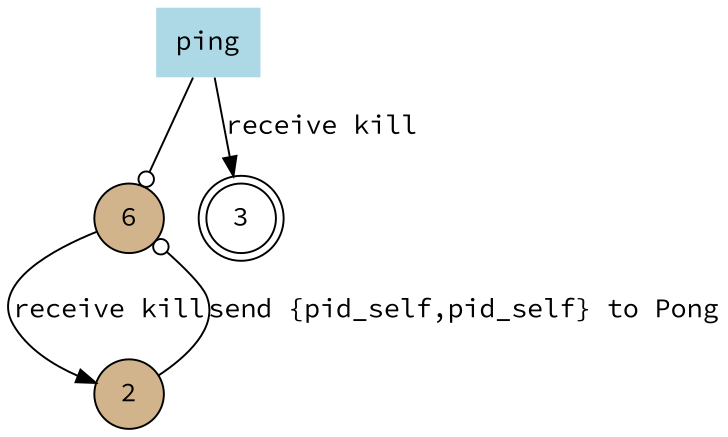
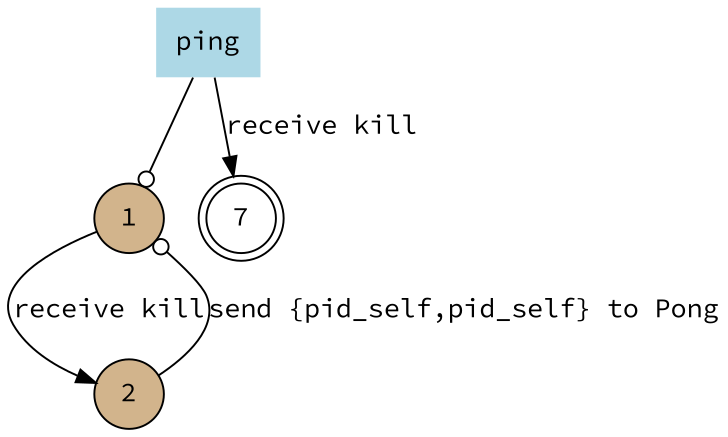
node "6": label "6" -> "1"
node "3": label "3" -> "7"
